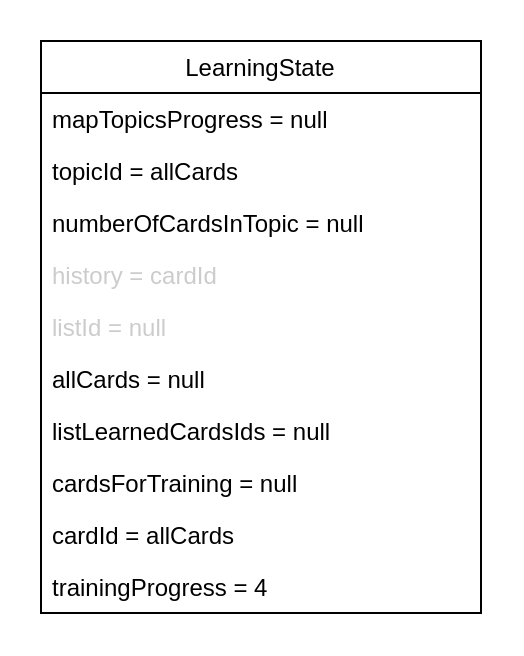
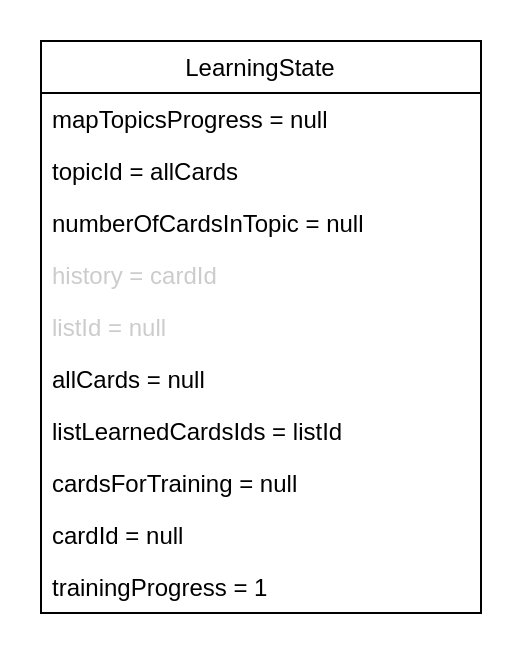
node "listLearnedCardsIds = null": label "listLearnedCardsIds = null" -> "listLearnedCardsIds = listId"
node "cardId = allCards": label "cardId = allCards" -> "cardId = null"
node "trainingProgress = 4": label "trainingProgress = 4" -> "trainingProgress = 1"
